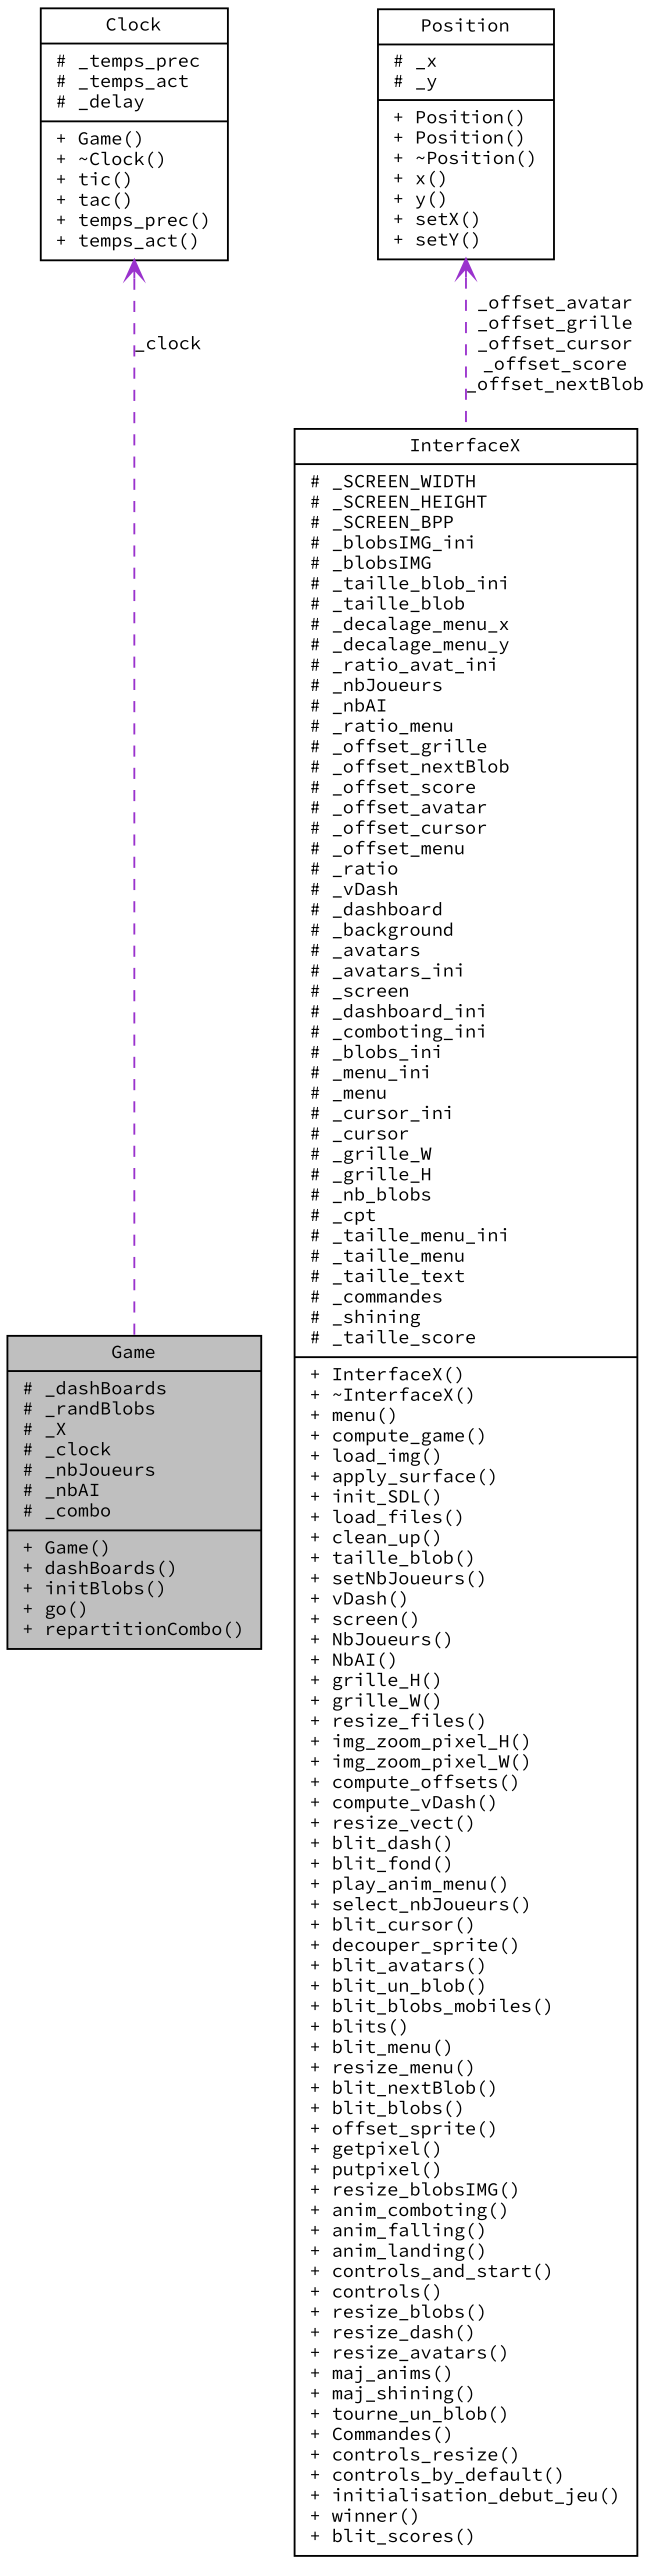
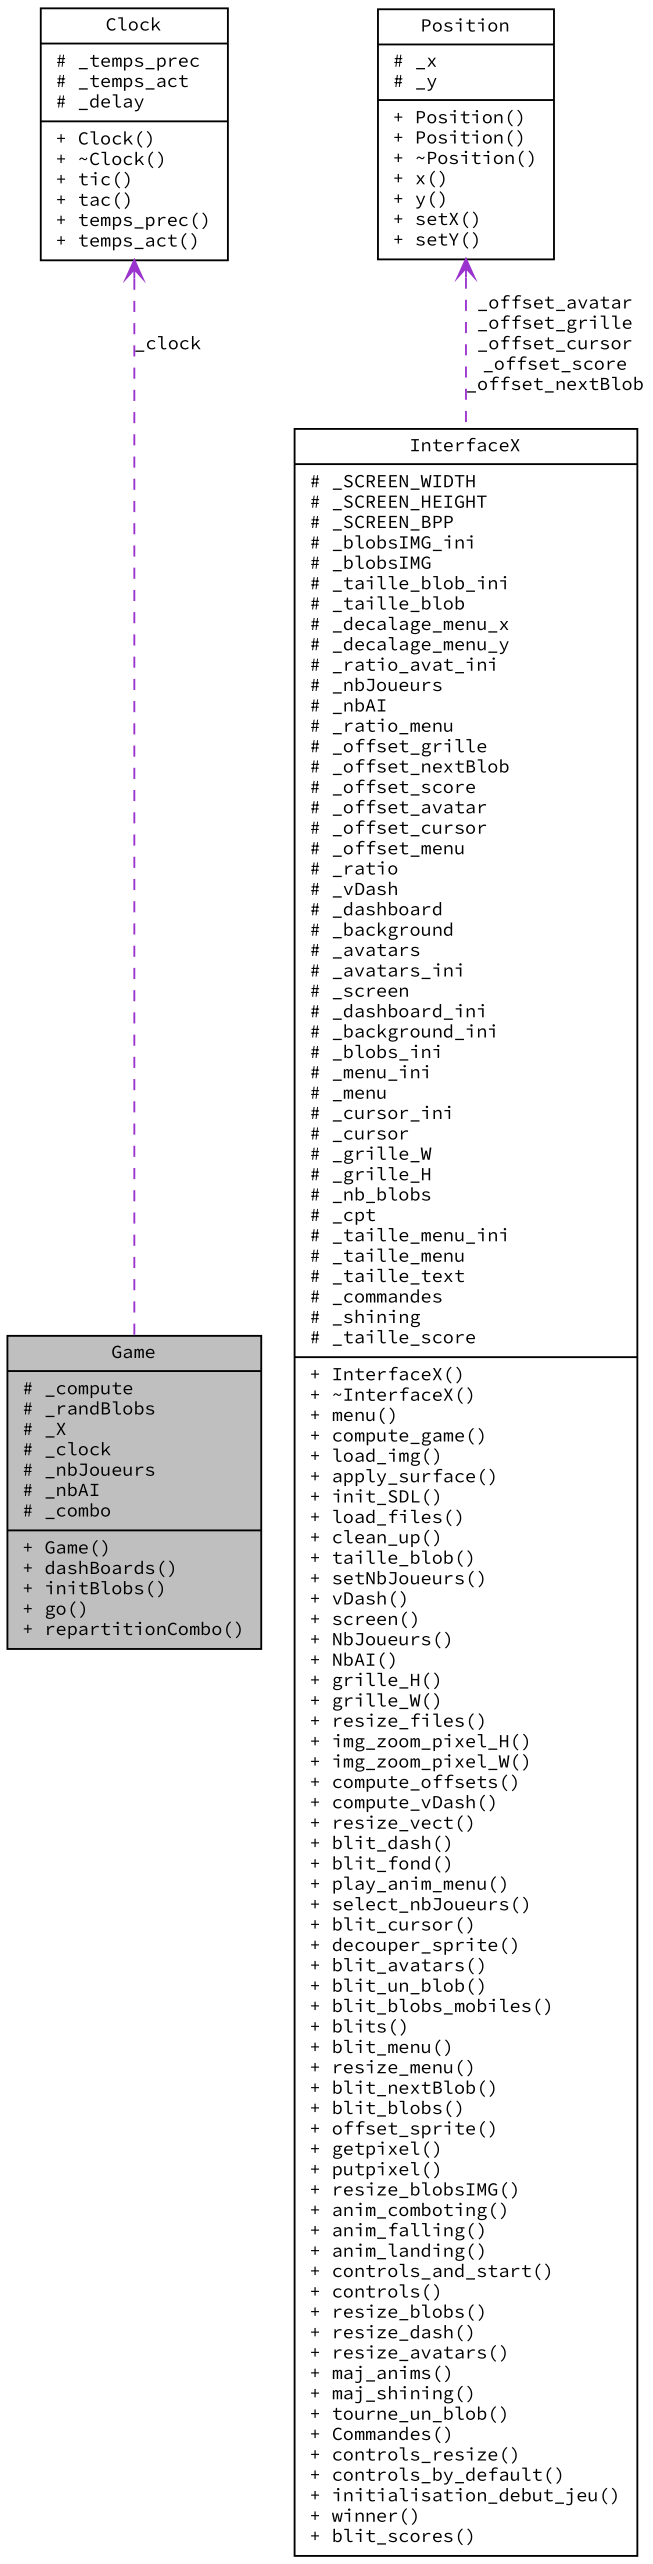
node "Clock": text "+ Game()" -> "+ Clock()"
node "InterfaceX": text "# _comboting_ini" -> "# _background_ini"
node "Game": text "# _dashBoards" -> "# _compute"
